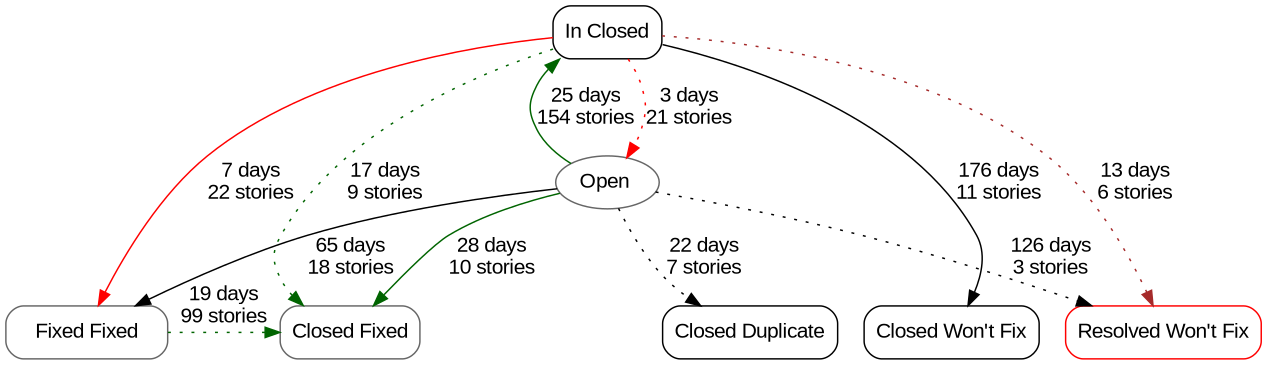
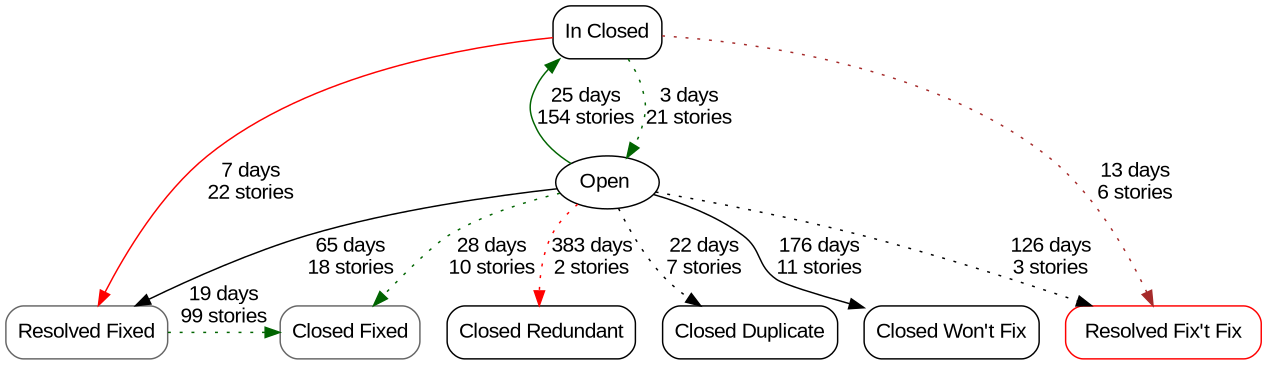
edge "In Closed" -> "Open": color red -> darkgreen
edge "In Closed" -> "Closed Won't Fix": now "Open" -> "Closed Won't Fix"
edge "In Closed" -> "Closed Fixed": removed, label "17 days 9 stories"
node "Open": color gray40 -> black
edge "Open" -> "Closed Fixed": style solid -> dotted
node "Fixed Fixed": label "Fixed Fixed" -> "Resolved Fixed"
node "Closed Redundant": added
node "Resolved Won't Fix": label "Resolved Won't Fix" -> "Resolved Fix't Fix"
